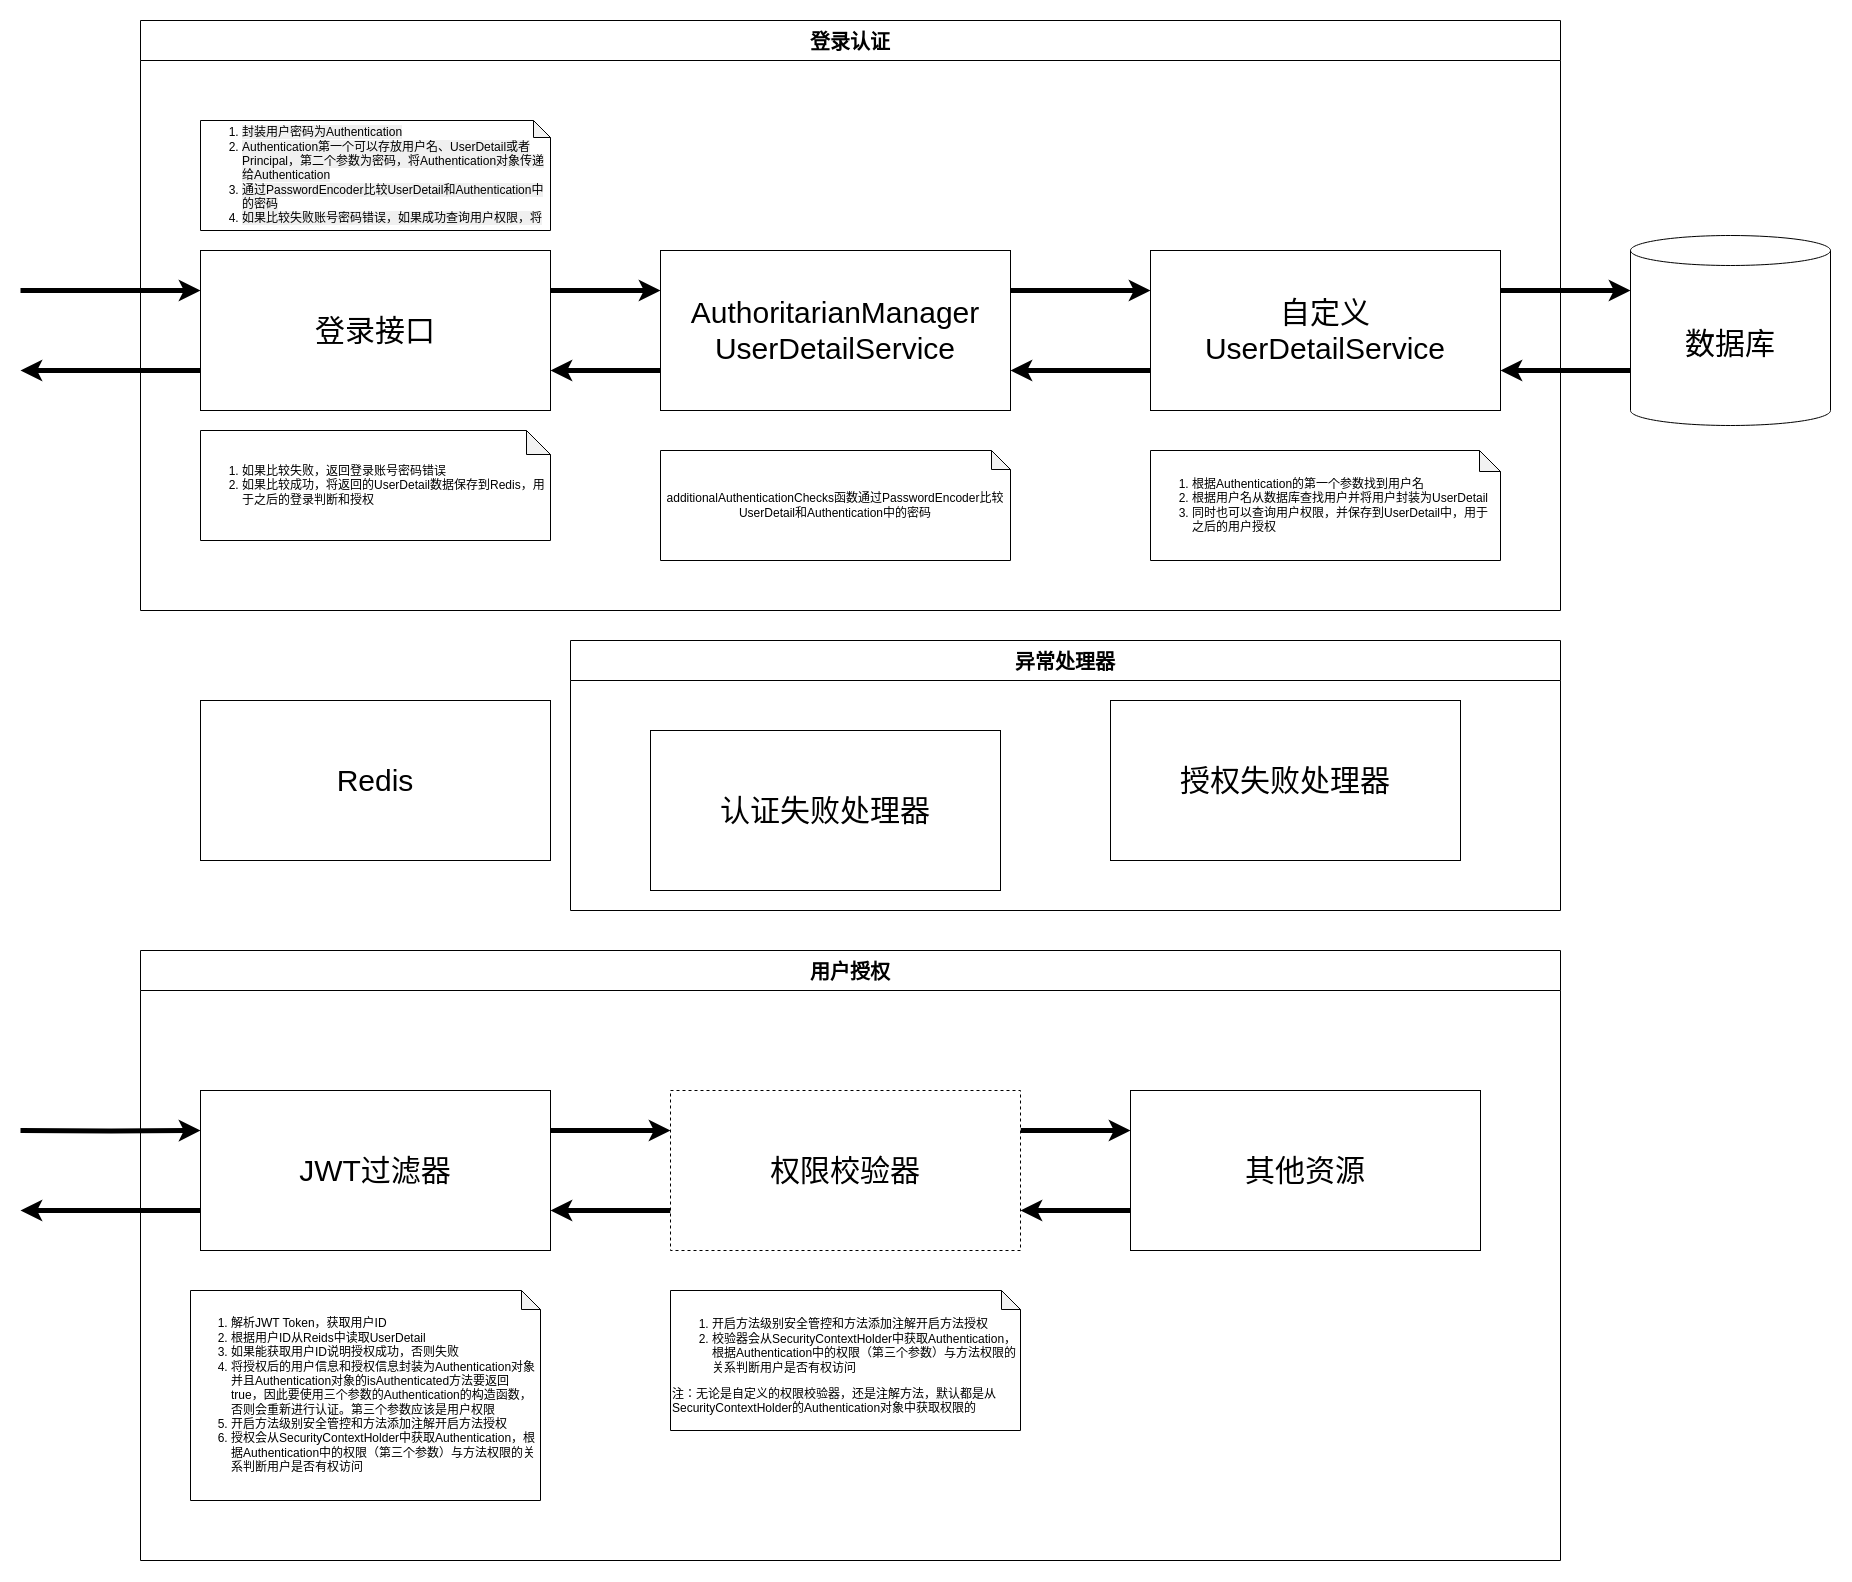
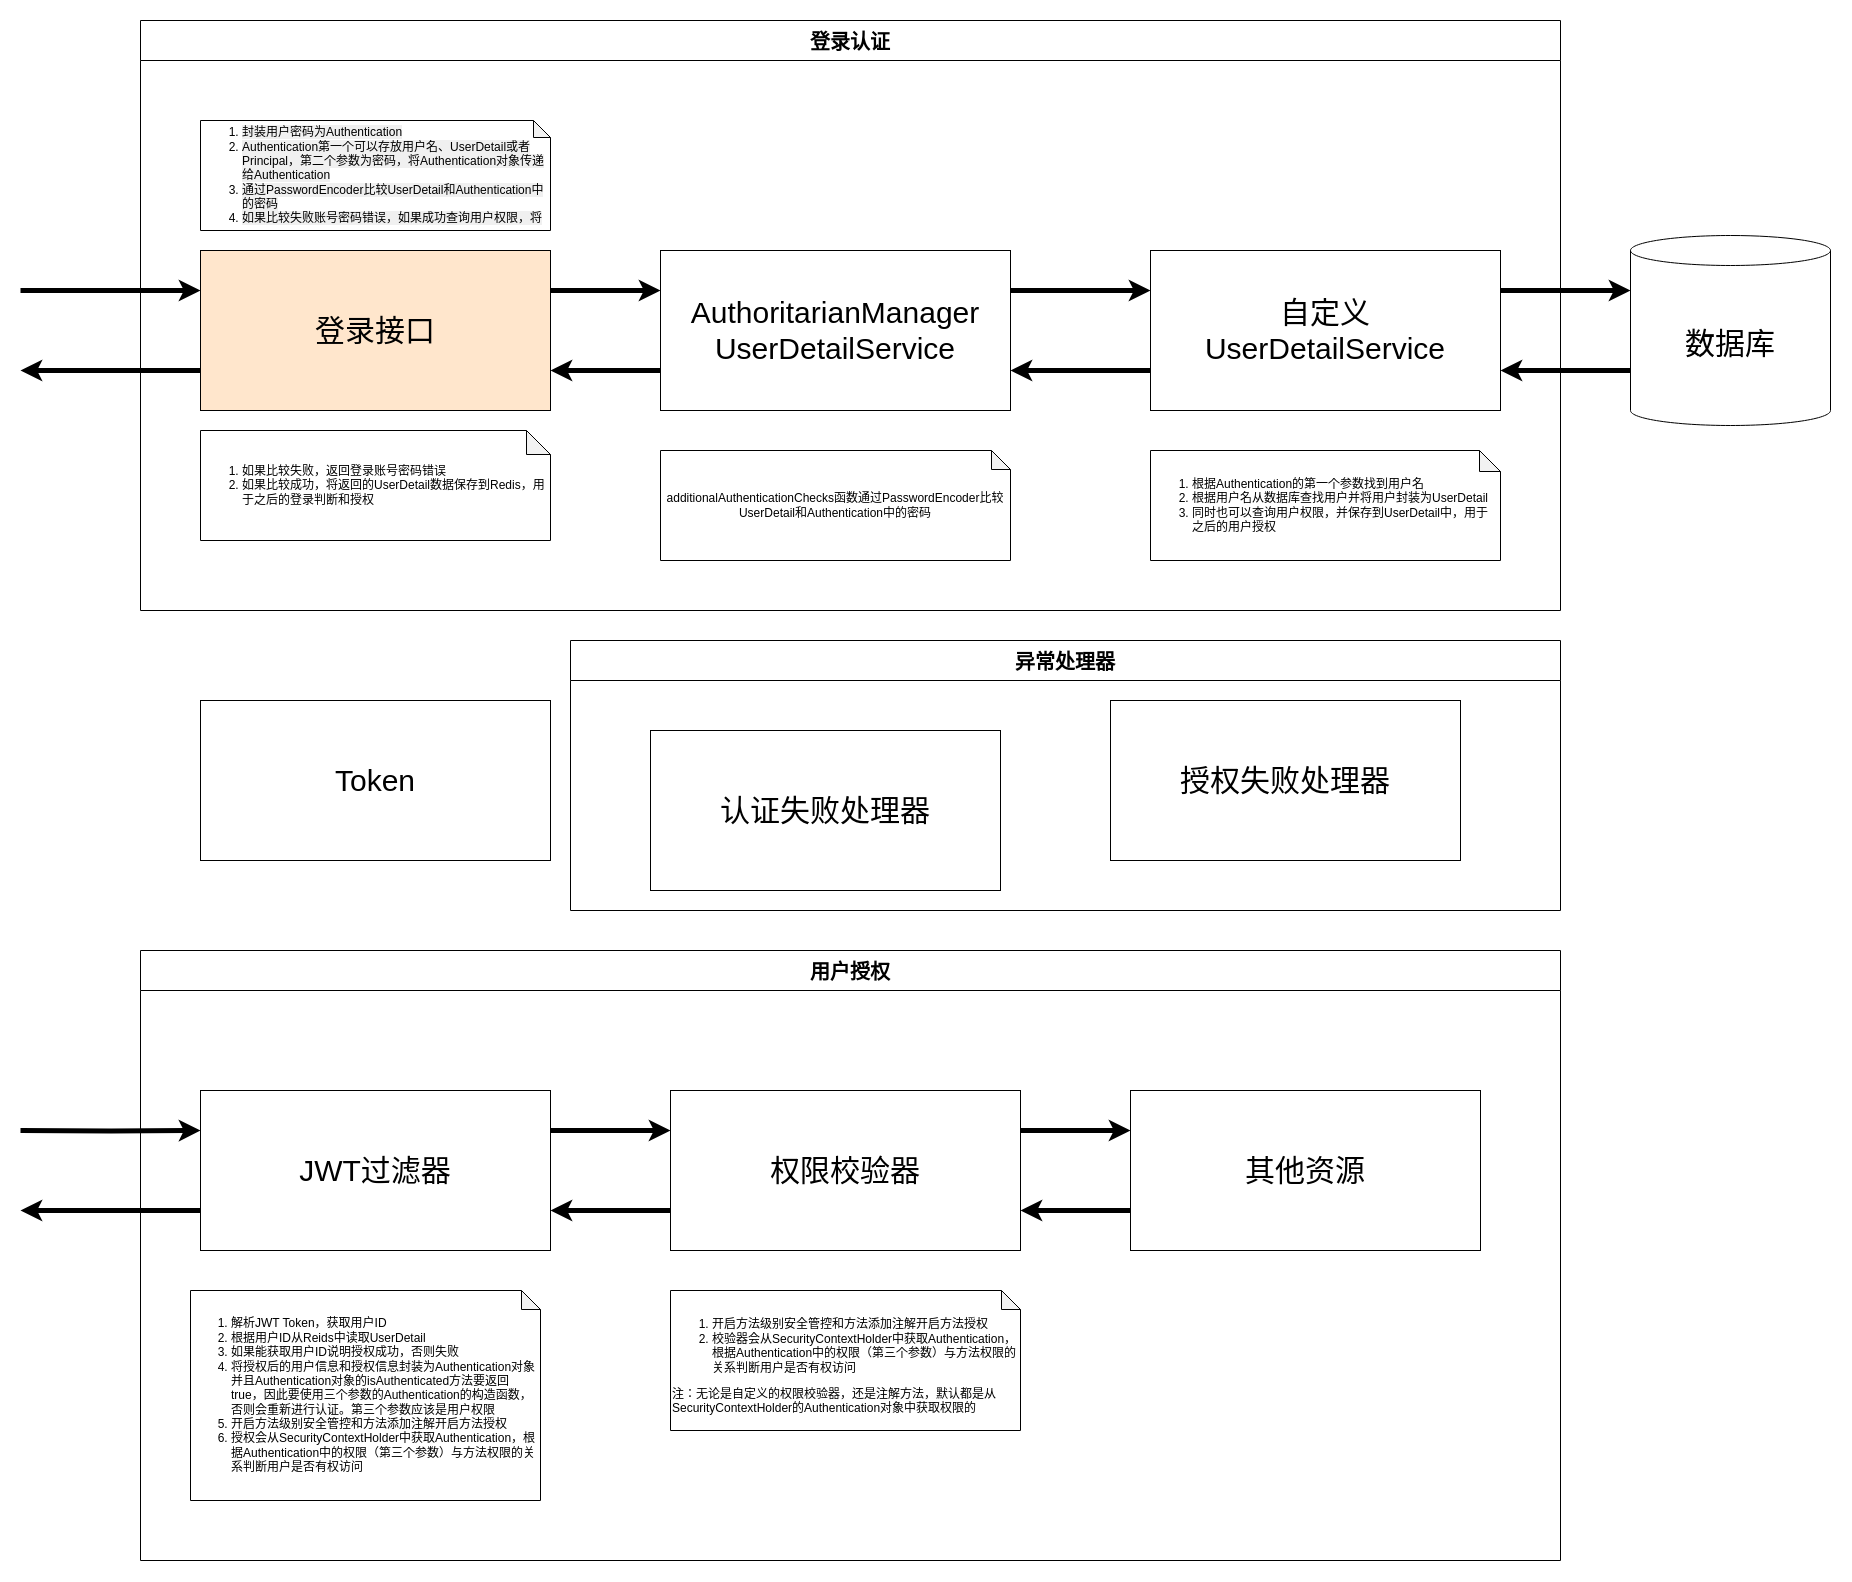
node "登录接口": fillcolor #ffffff -> #ffe6cc
node "Redis": label "Redis" -> "Token"
node "权限校验器": style dashed -> solid
